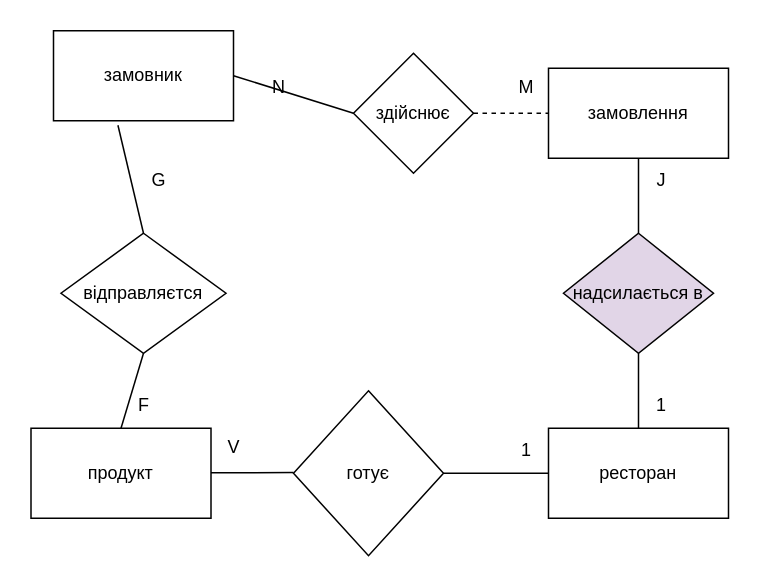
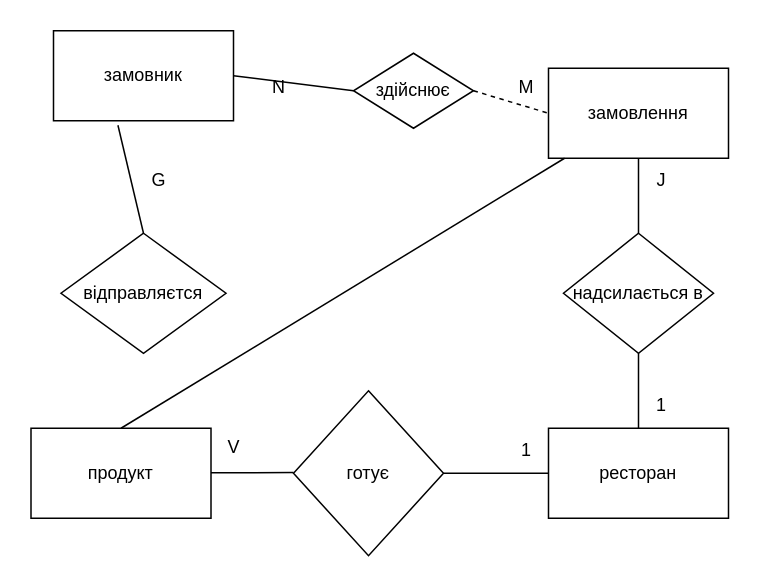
node "здійснює": size 120x120 -> 120x75
node "надсилається в": fillcolor #e1d5e7 -> #ffffff
edge "відправляєтся" -- "продукт": now "замовлення" -- "продукт"
node "F": removed
